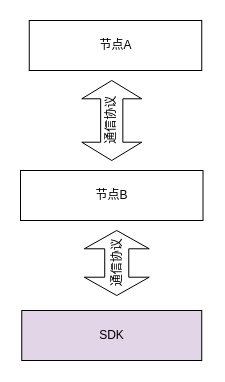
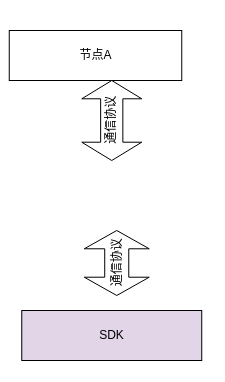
node "节点A": moved (116, 46) -> (96, 56)
node "节点B": removed
